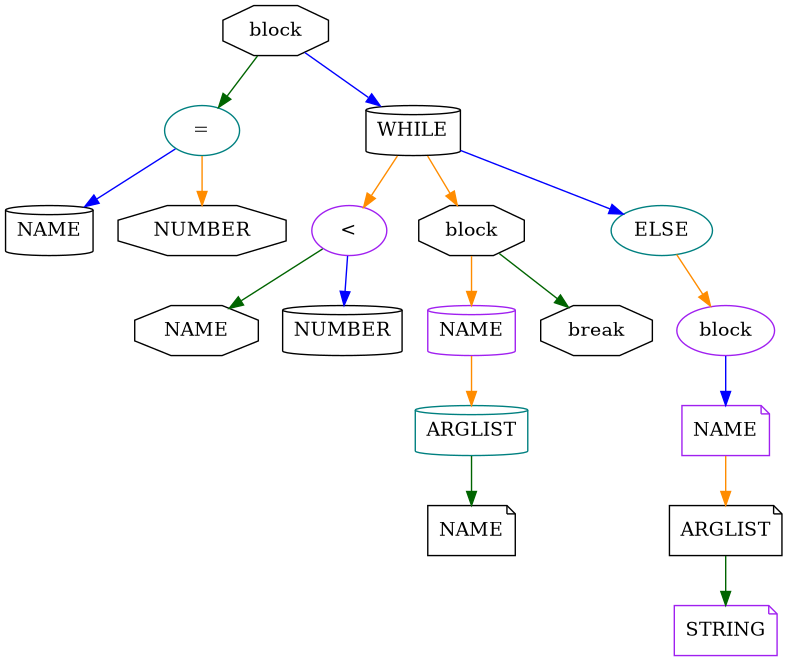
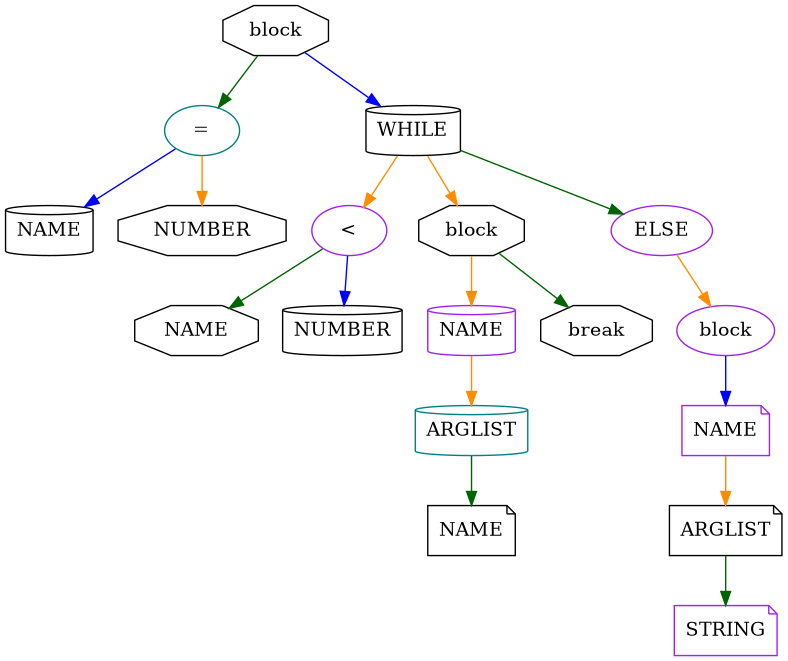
edge "WHILE" -> "ELSE": color blue -> darkgreen
node "ELSE": color teal -> purple
